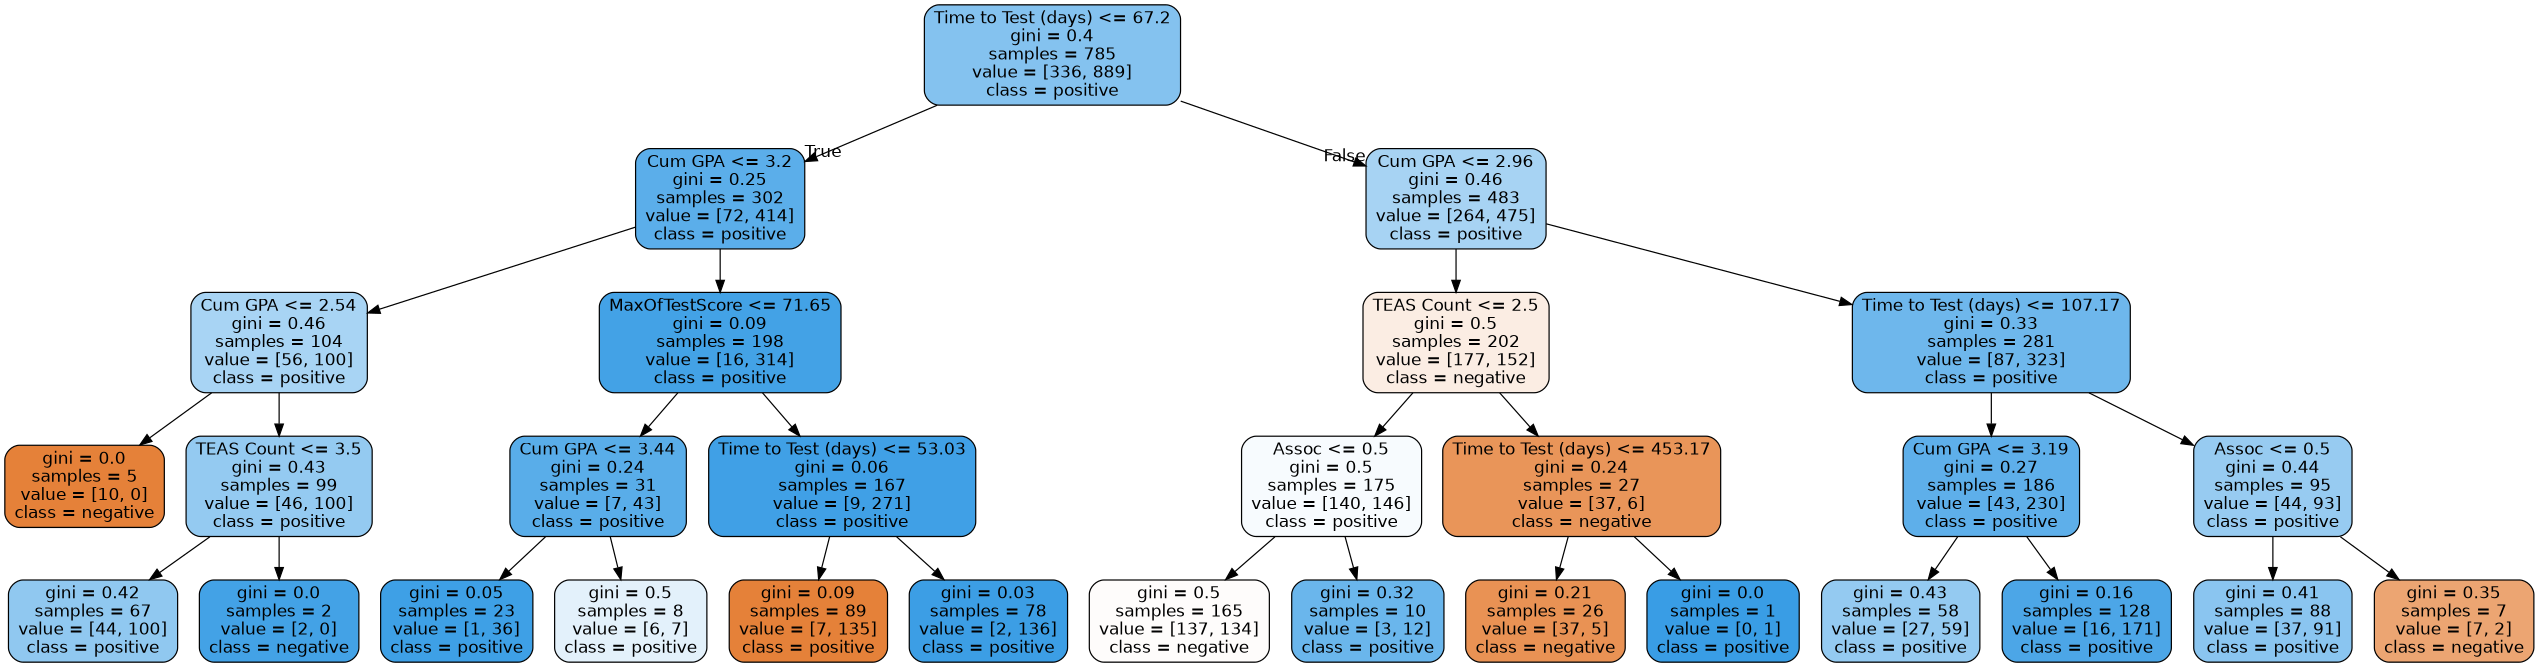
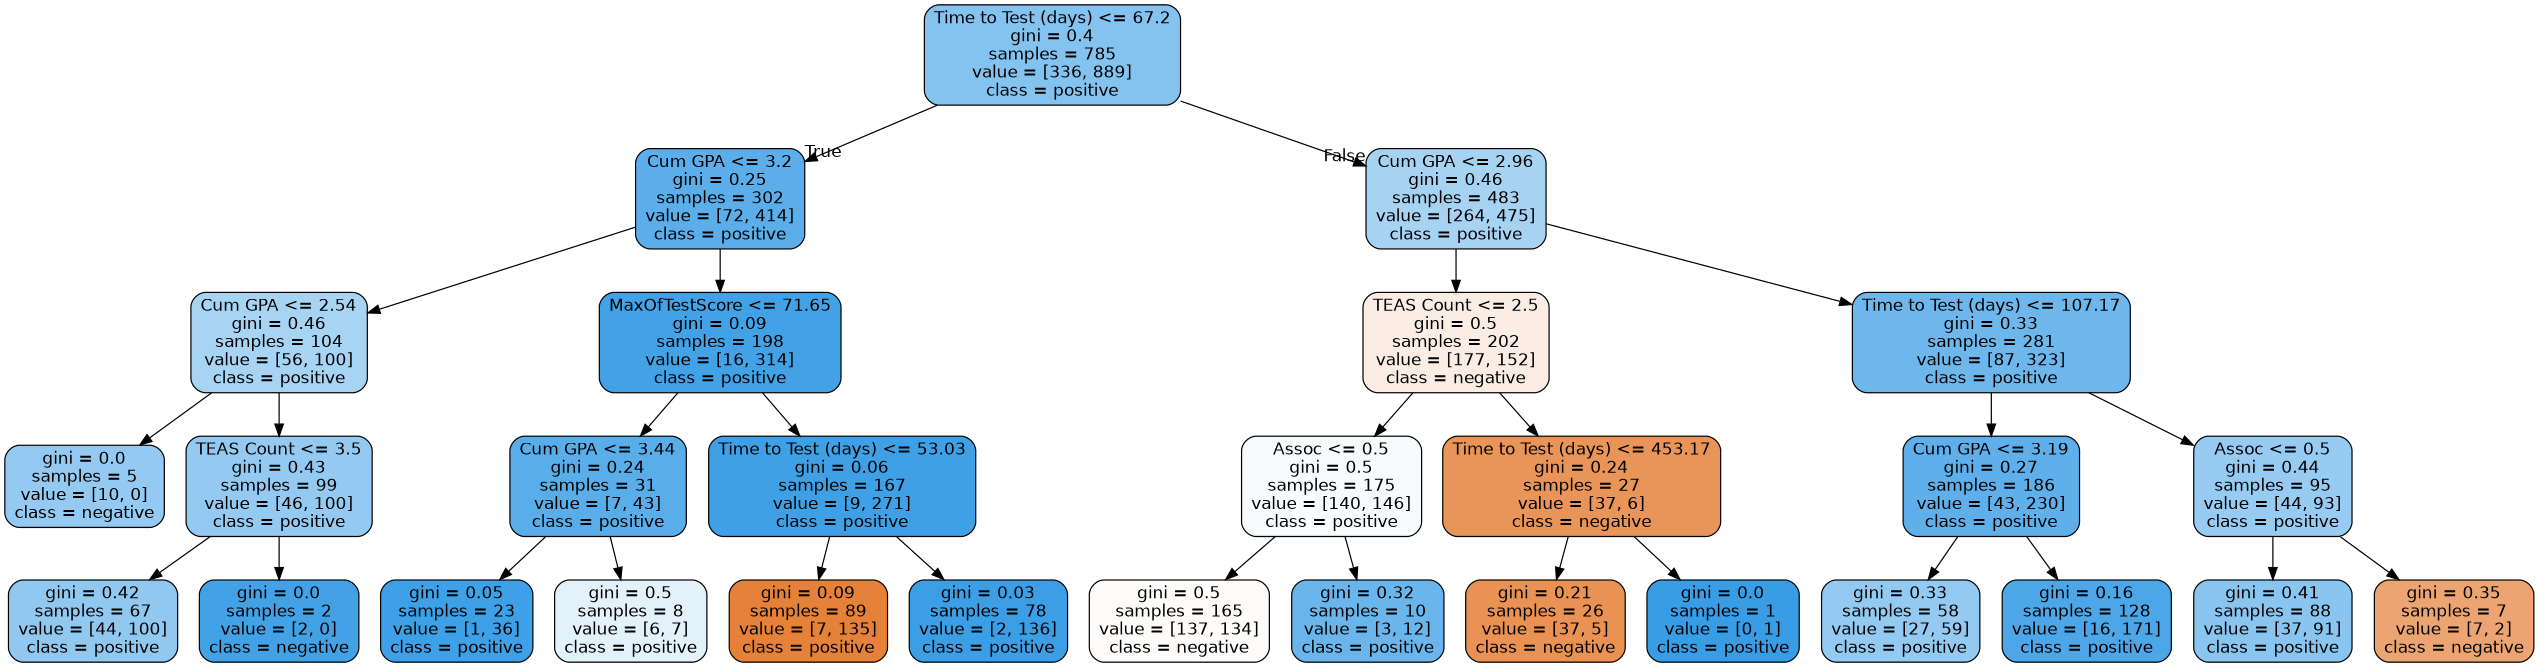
node "gini = 0.0 samples = 5 value = [10, 0] class = negative": fillcolor #e58139 -> #94caf1
node "gini = 0.43 samples = 58 value = [27, 59] class = positive": label "gini = 0.43 samples = 58 value = [27, 59] class = positive" -> "gini = 0.33 samples = 58 value = [27, 59] class = positive"
